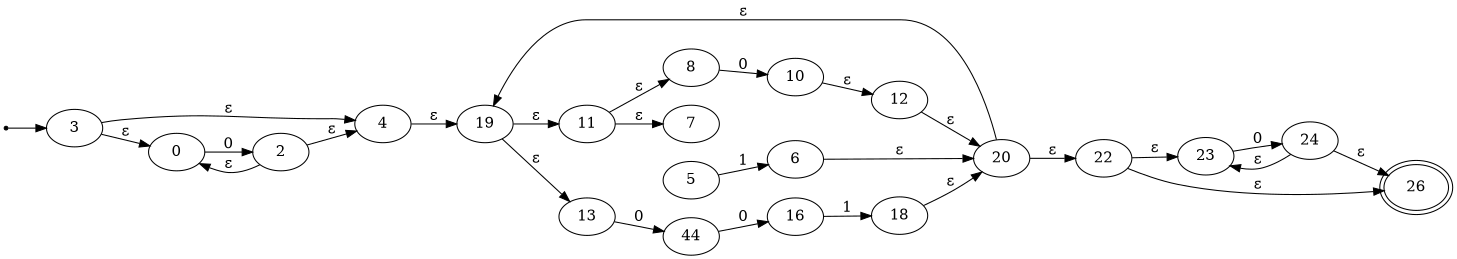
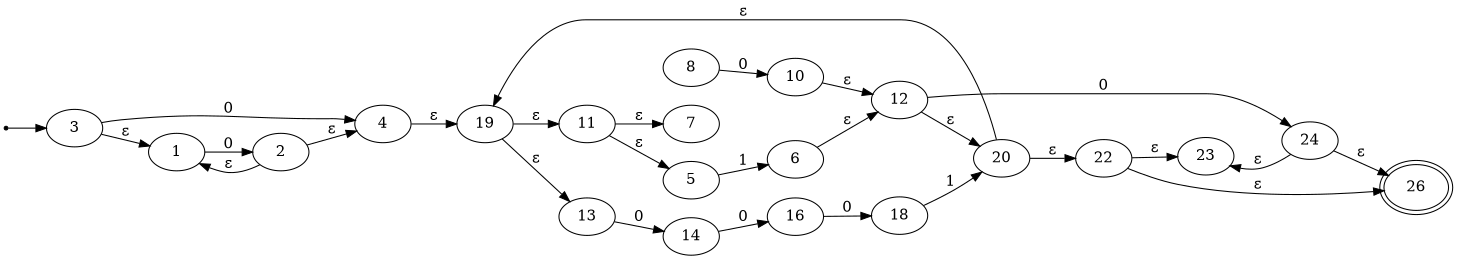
edge "11" -> "8": now "11" -> "5"
edge "3" -> "4": label "ε" -> "0"
edge "23" -> "24": now "12" -> "24"
node "0": label "0" -> "1"
edge "6" -> "20": now "6" -> "12"
edge "18" -> "20": label "ε" -> "1"
edge "16" -> "18": label "1" -> "0"
node "44": label "44" -> "14"
